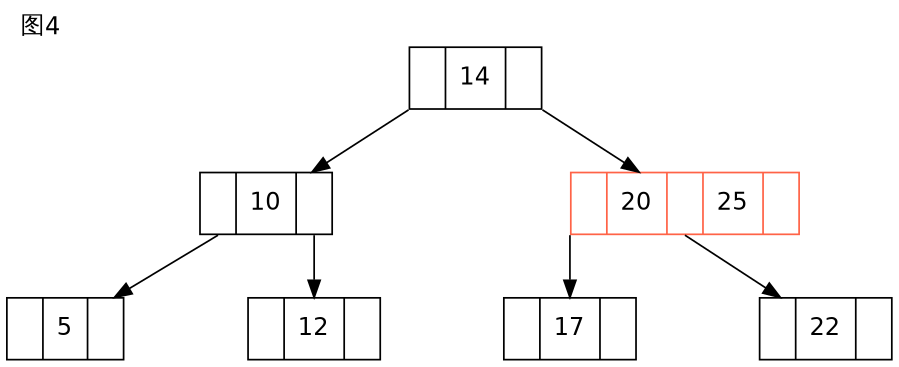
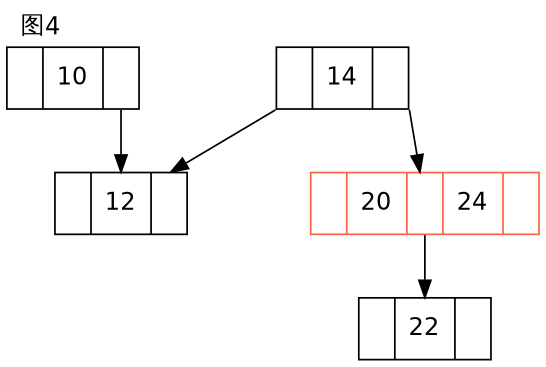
edge "14" -> "10": now "14" -> "12"
node "20": text "25" -> "24"
node "5": removed
node "17": removed
